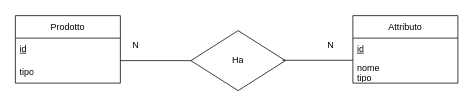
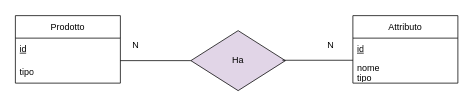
node "Ha": fillcolor #ffffff -> #e1d5e7
